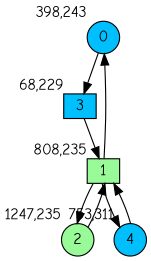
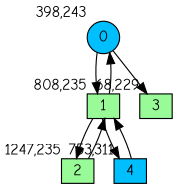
node "3 68,229": fillcolor deepskyblue -> palegreen
edge "3 68,229" -> "1 808,235": now "0 398,243" -> "1 808,235"
node "2 1247,235": shape circle -> box
node "4 753,311": shape circle -> box
